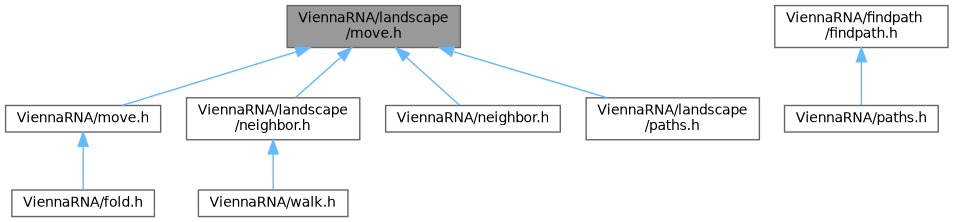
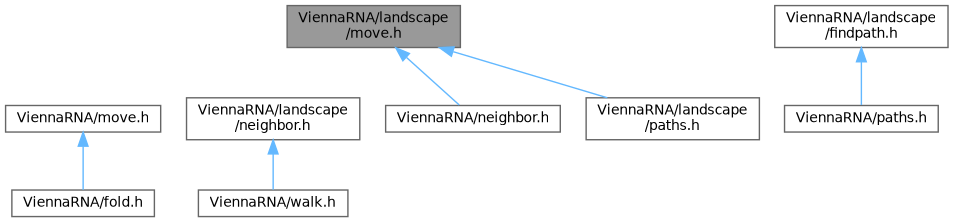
node "ViennaRNA/findpath /findpath.h": label "ViennaRNA/findpath /findpath.h" -> "ViennaRNA/landscape /findpath.h"
edge "ViennaRNA/landscape /neighbor.h" -> "ViennaRNA/landscape /move.h": removed
edge "ViennaRNA/move.h" -> "ViennaRNA/landscape /move.h": removed
